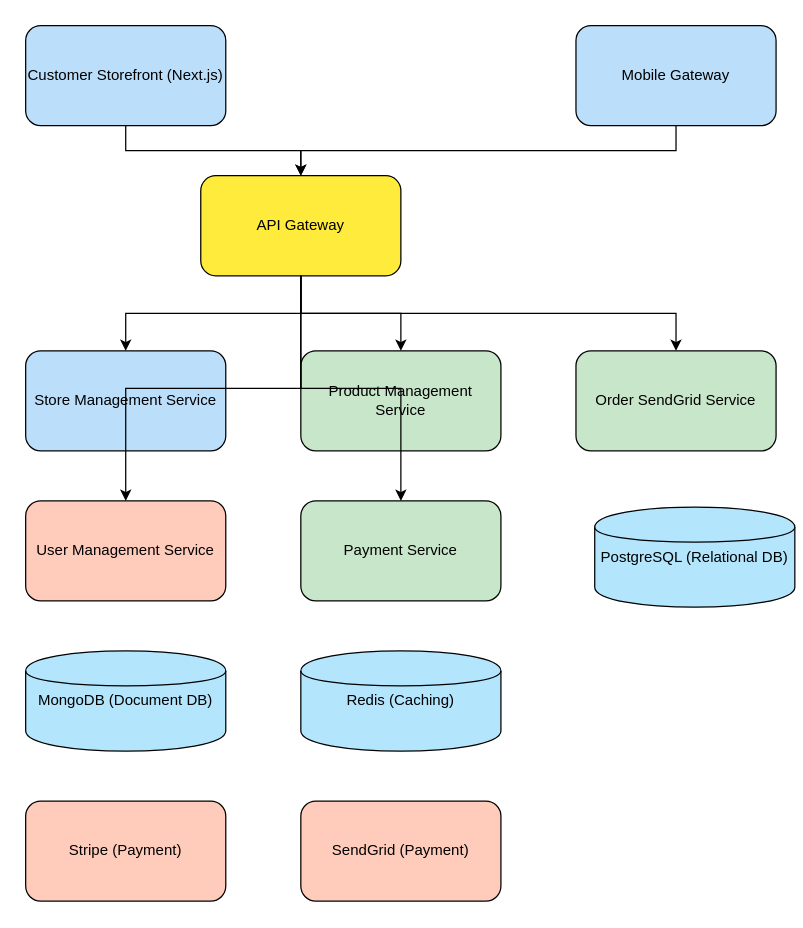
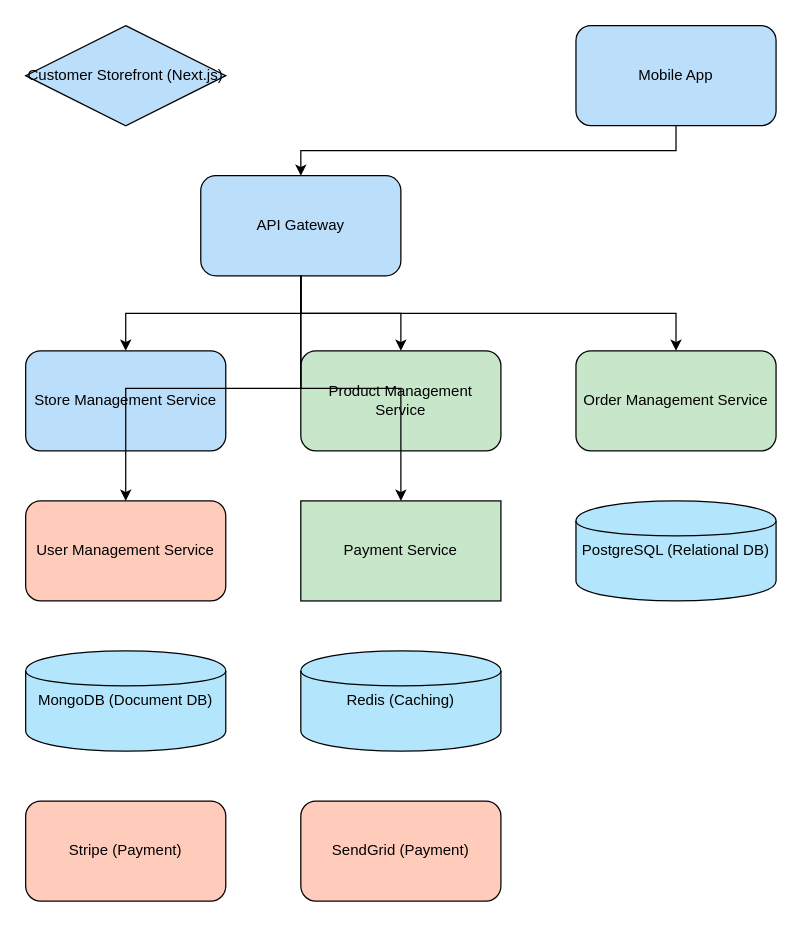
node "Customer Storefront (Next.js)": shape rounded rectangle -> diamond
node "Mobile Gateway": label "Mobile Gateway" -> "Mobile App"
edge "Customer Storefront (Next.js)" -> "API Gateway": removed
node "API Gateway": fillcolor #ffeb3b -> #bbdefb
node "Order SendGrid Service": label "Order SendGrid Service" -> "Order Management Service"
node "Payment Service": shape rounded rectangle -> rectangle
node "PostgreSQL (Relational DB)": moved (694, 557) -> (676, 551)
